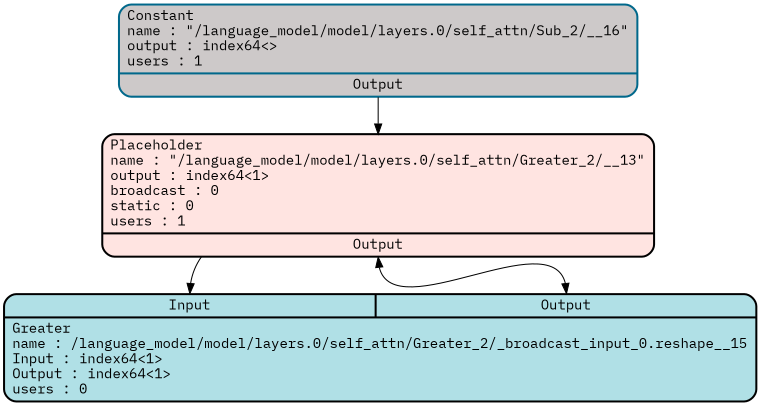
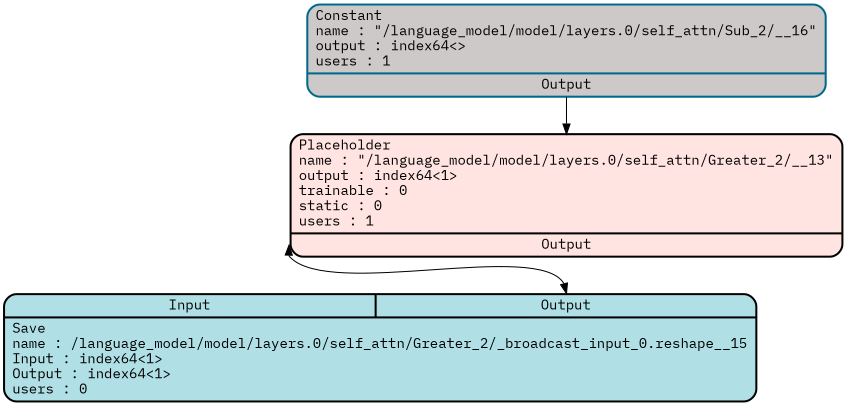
node "Placeholder": text "broadcast : 0" -> "trainable : 0"
edge "Placeholder" -> "Input": removed
node "Input": text "Greater" -> "Save"
